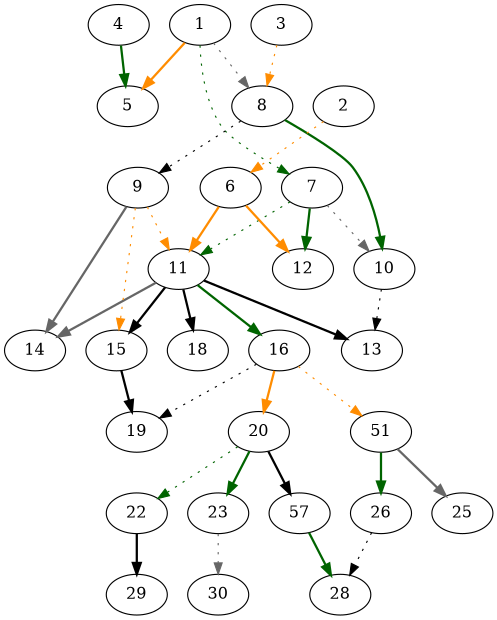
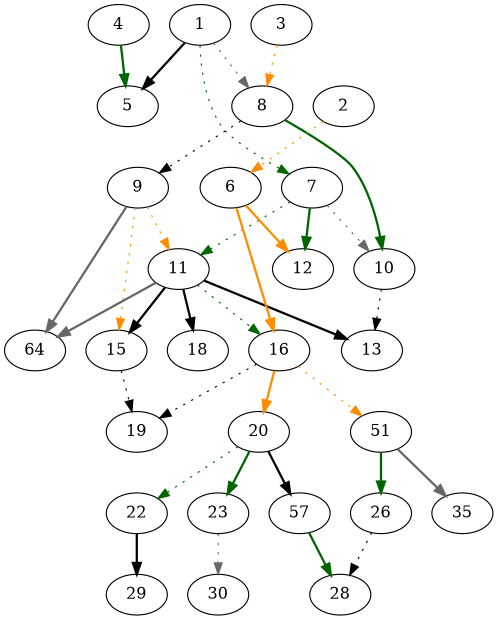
edge "1" -> "5": color darkorange -> black
edge "6" -> "11": now "6" -> "16"
edge "11" -> "16": style bold -> dotted
node "14": label "14" -> "64"
edge "15" -> "19": style bold -> dotted
node "25": label "25" -> "35"
